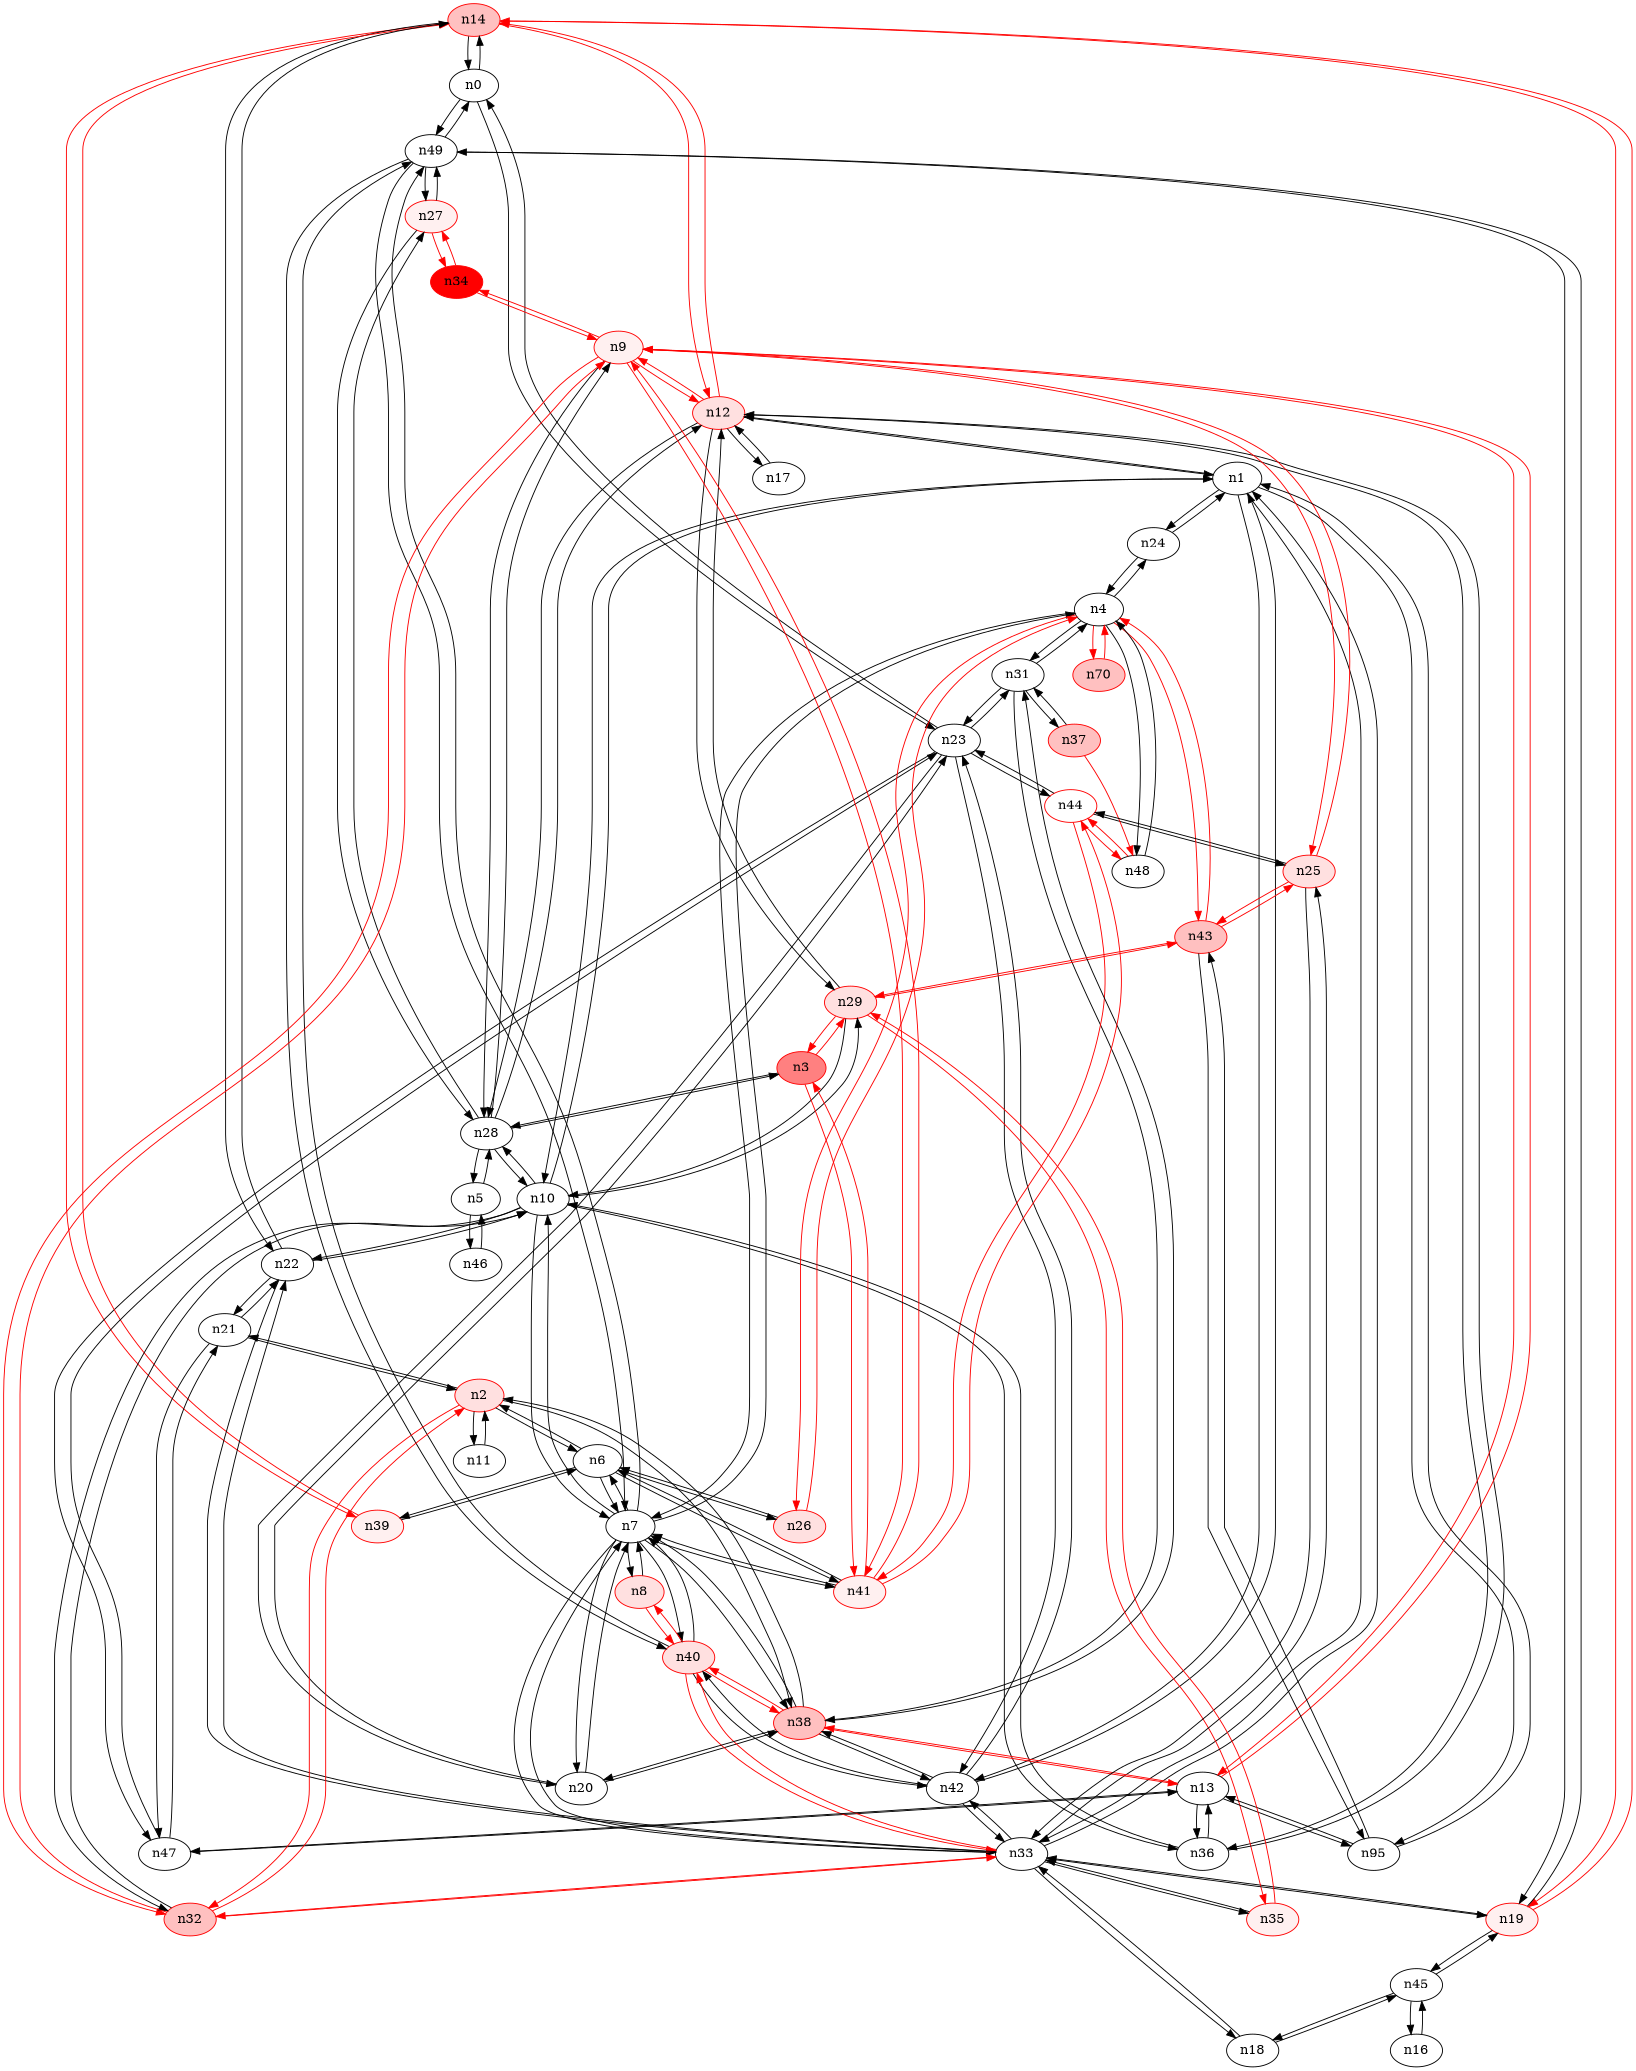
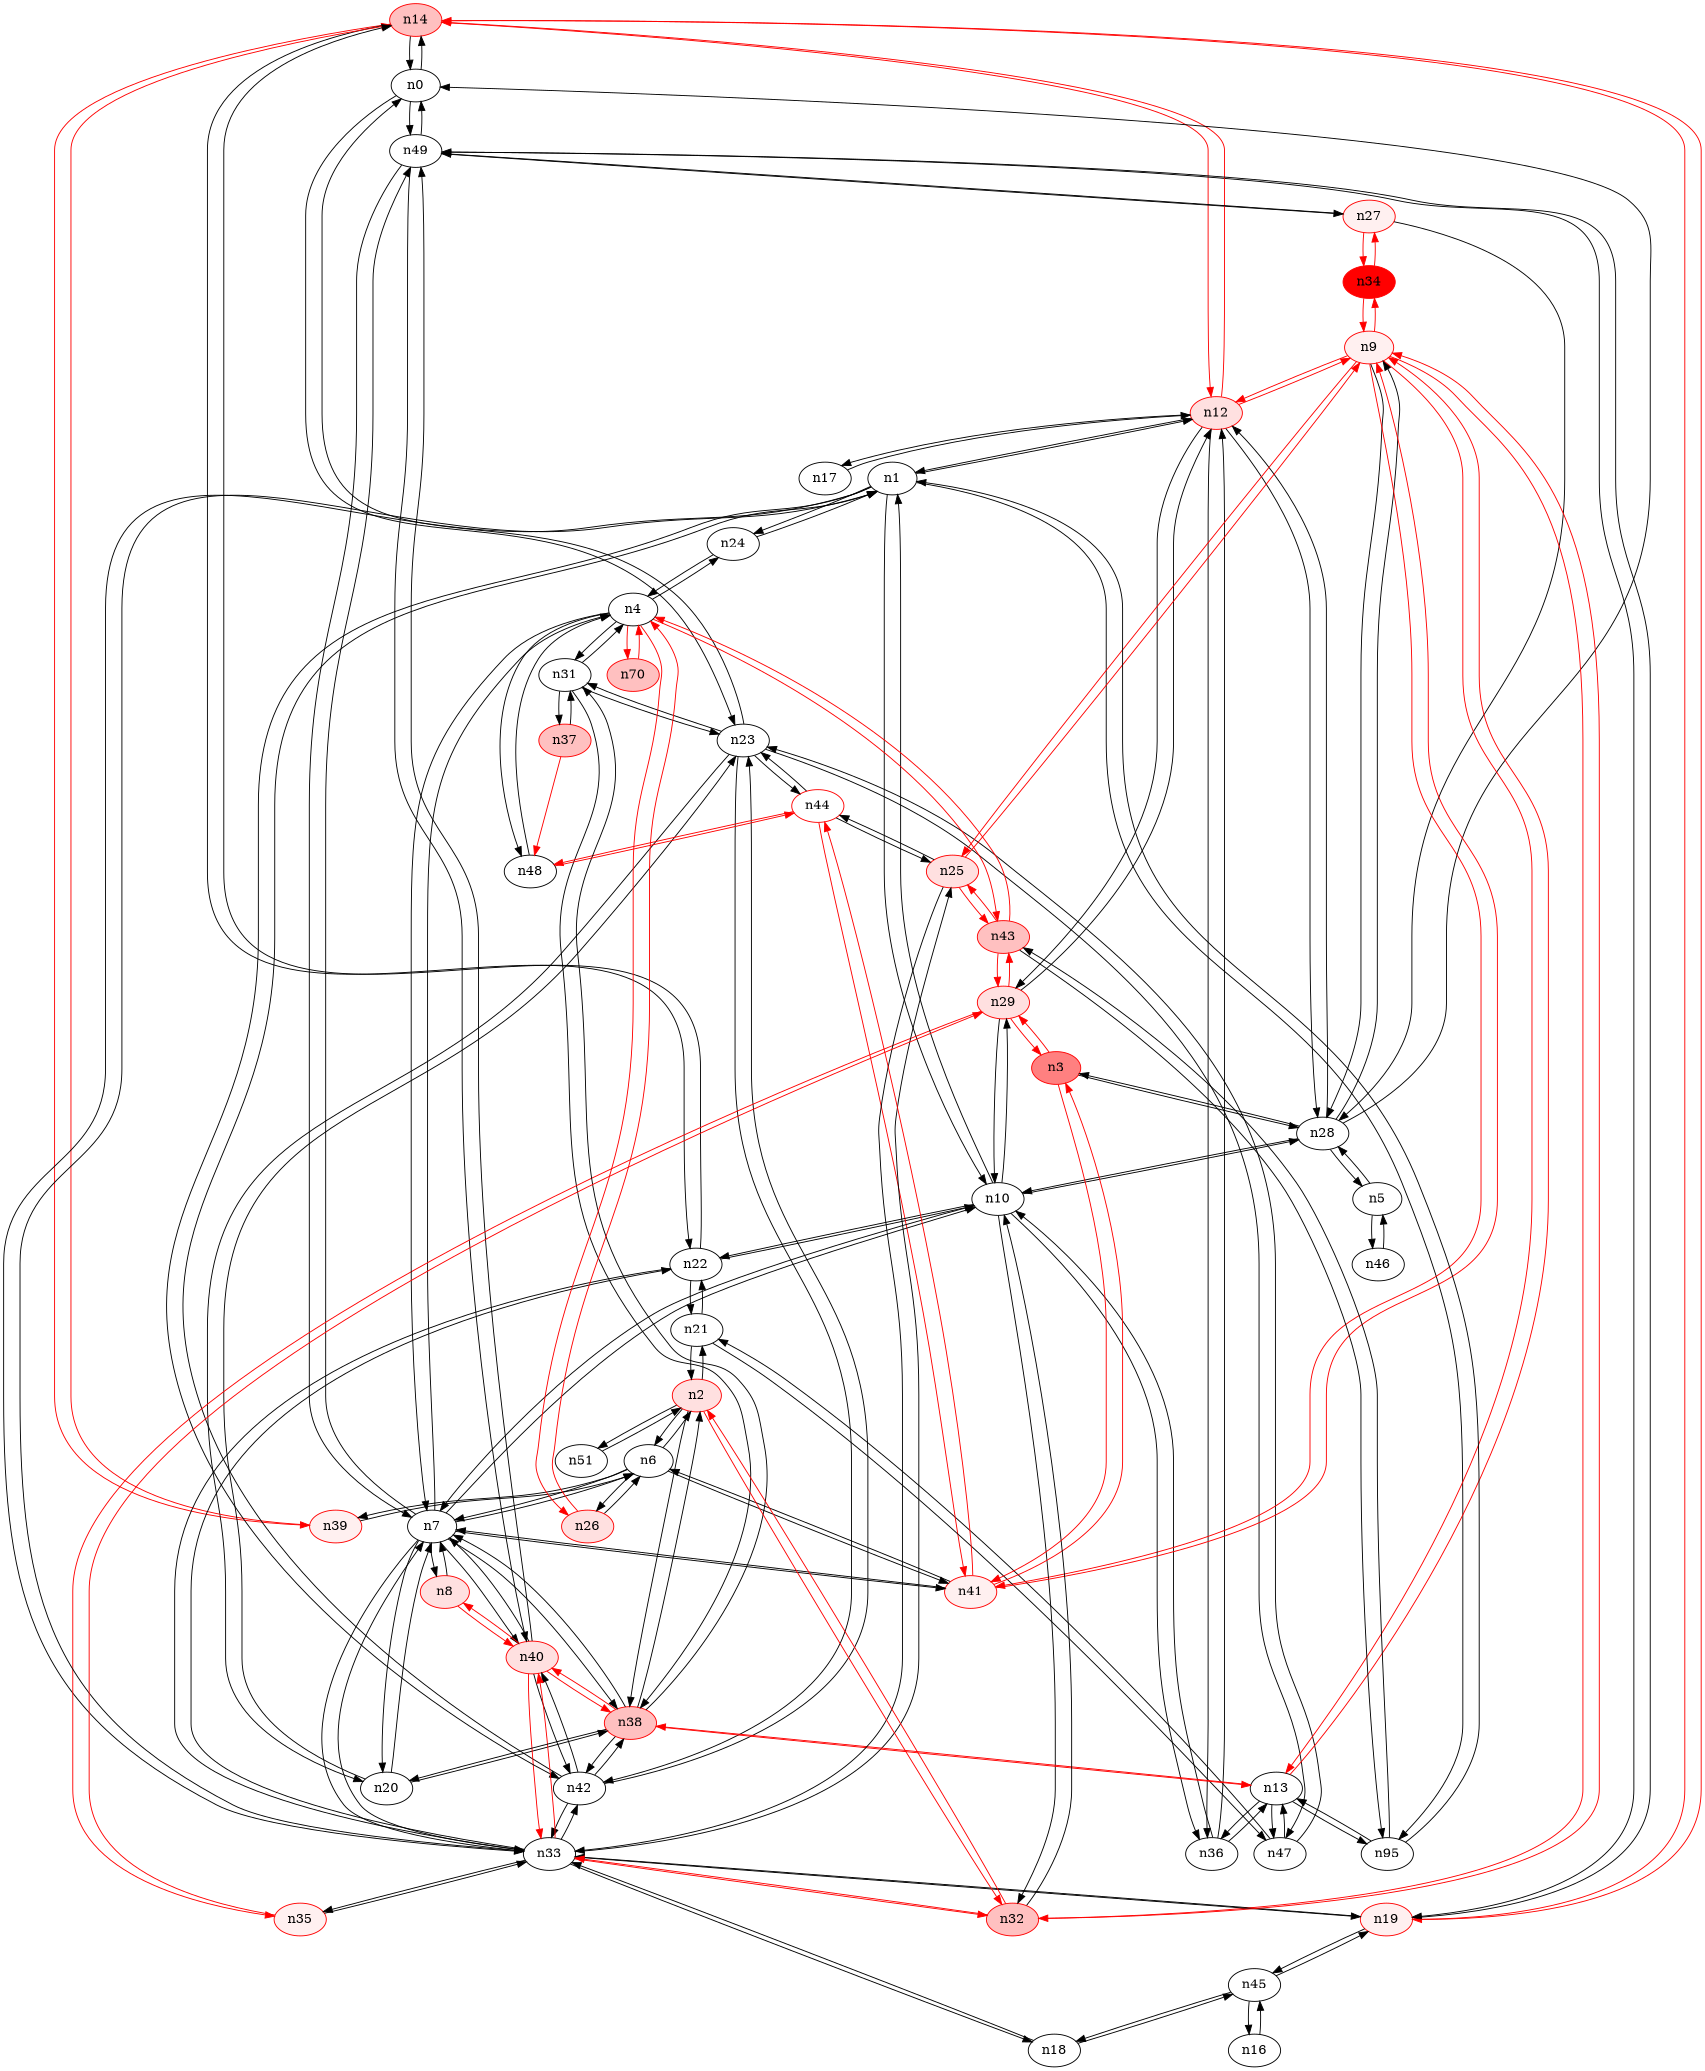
edge "n28" -> "n27": now "n28" -> "n0"
node "n11": label "n11" -> "n51"
